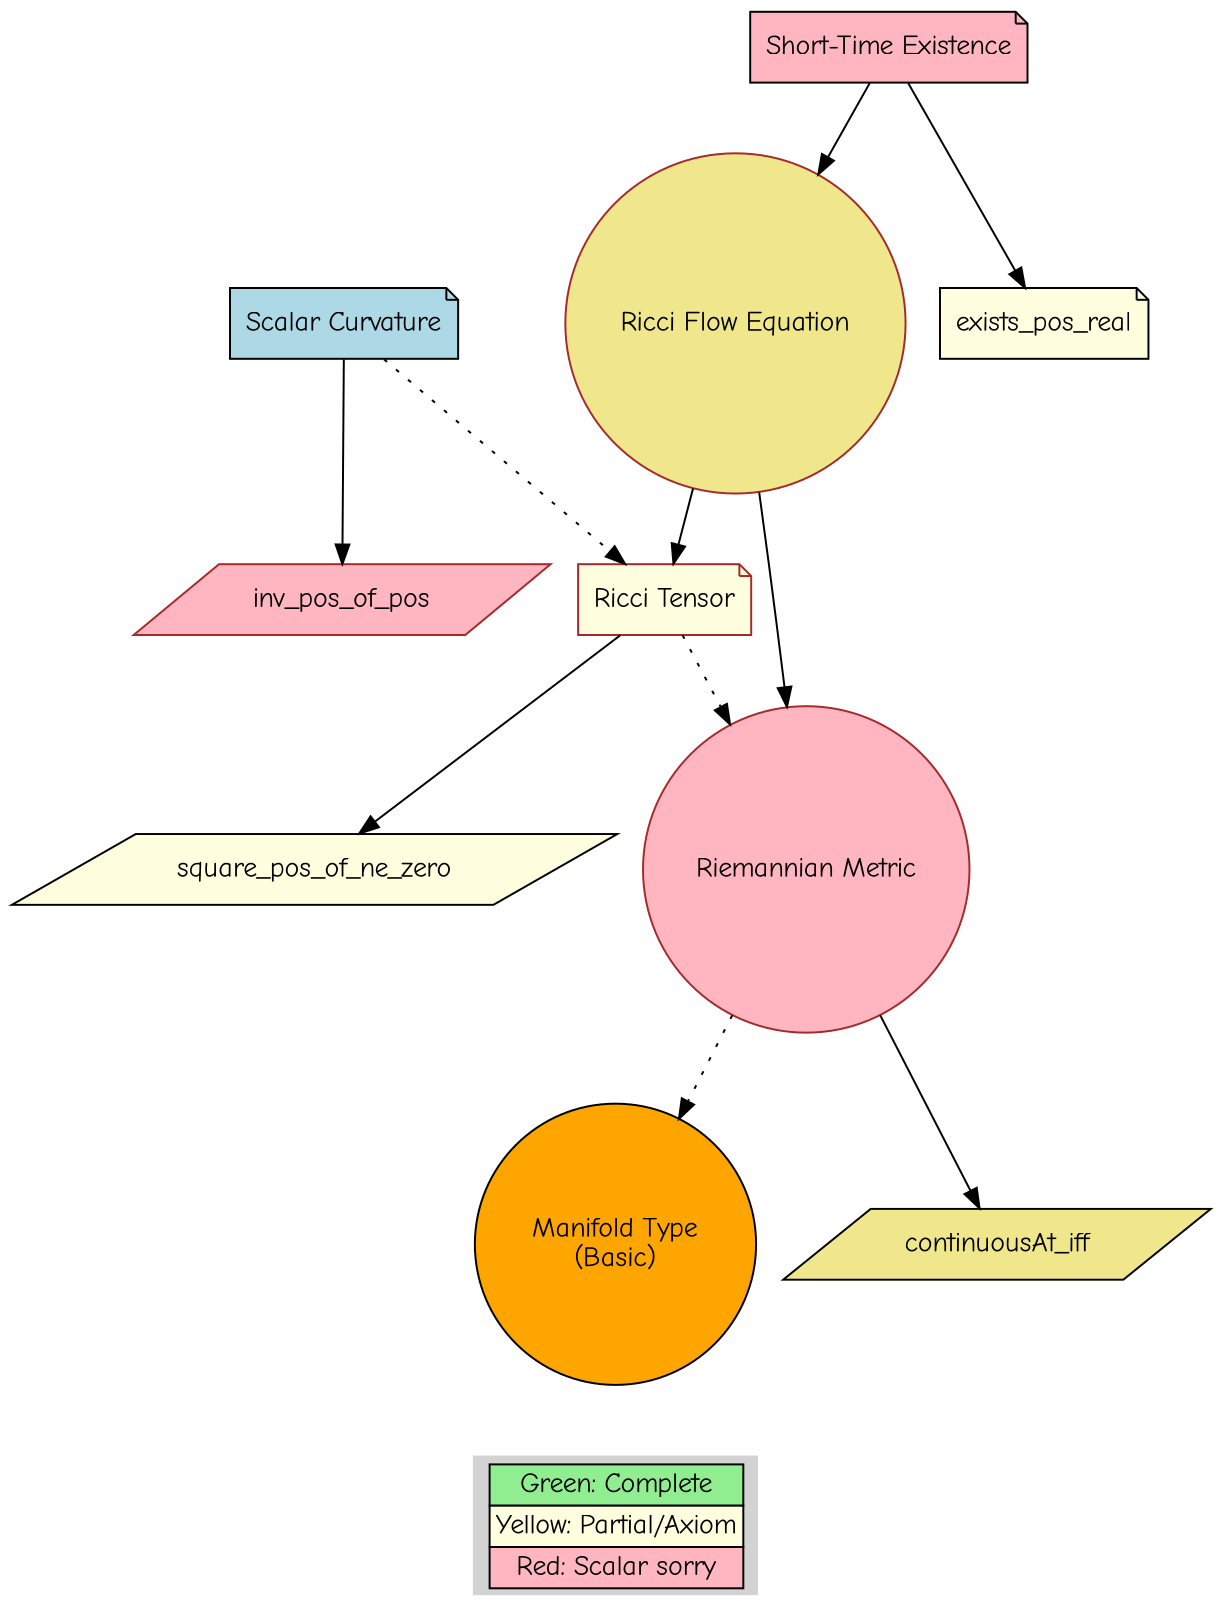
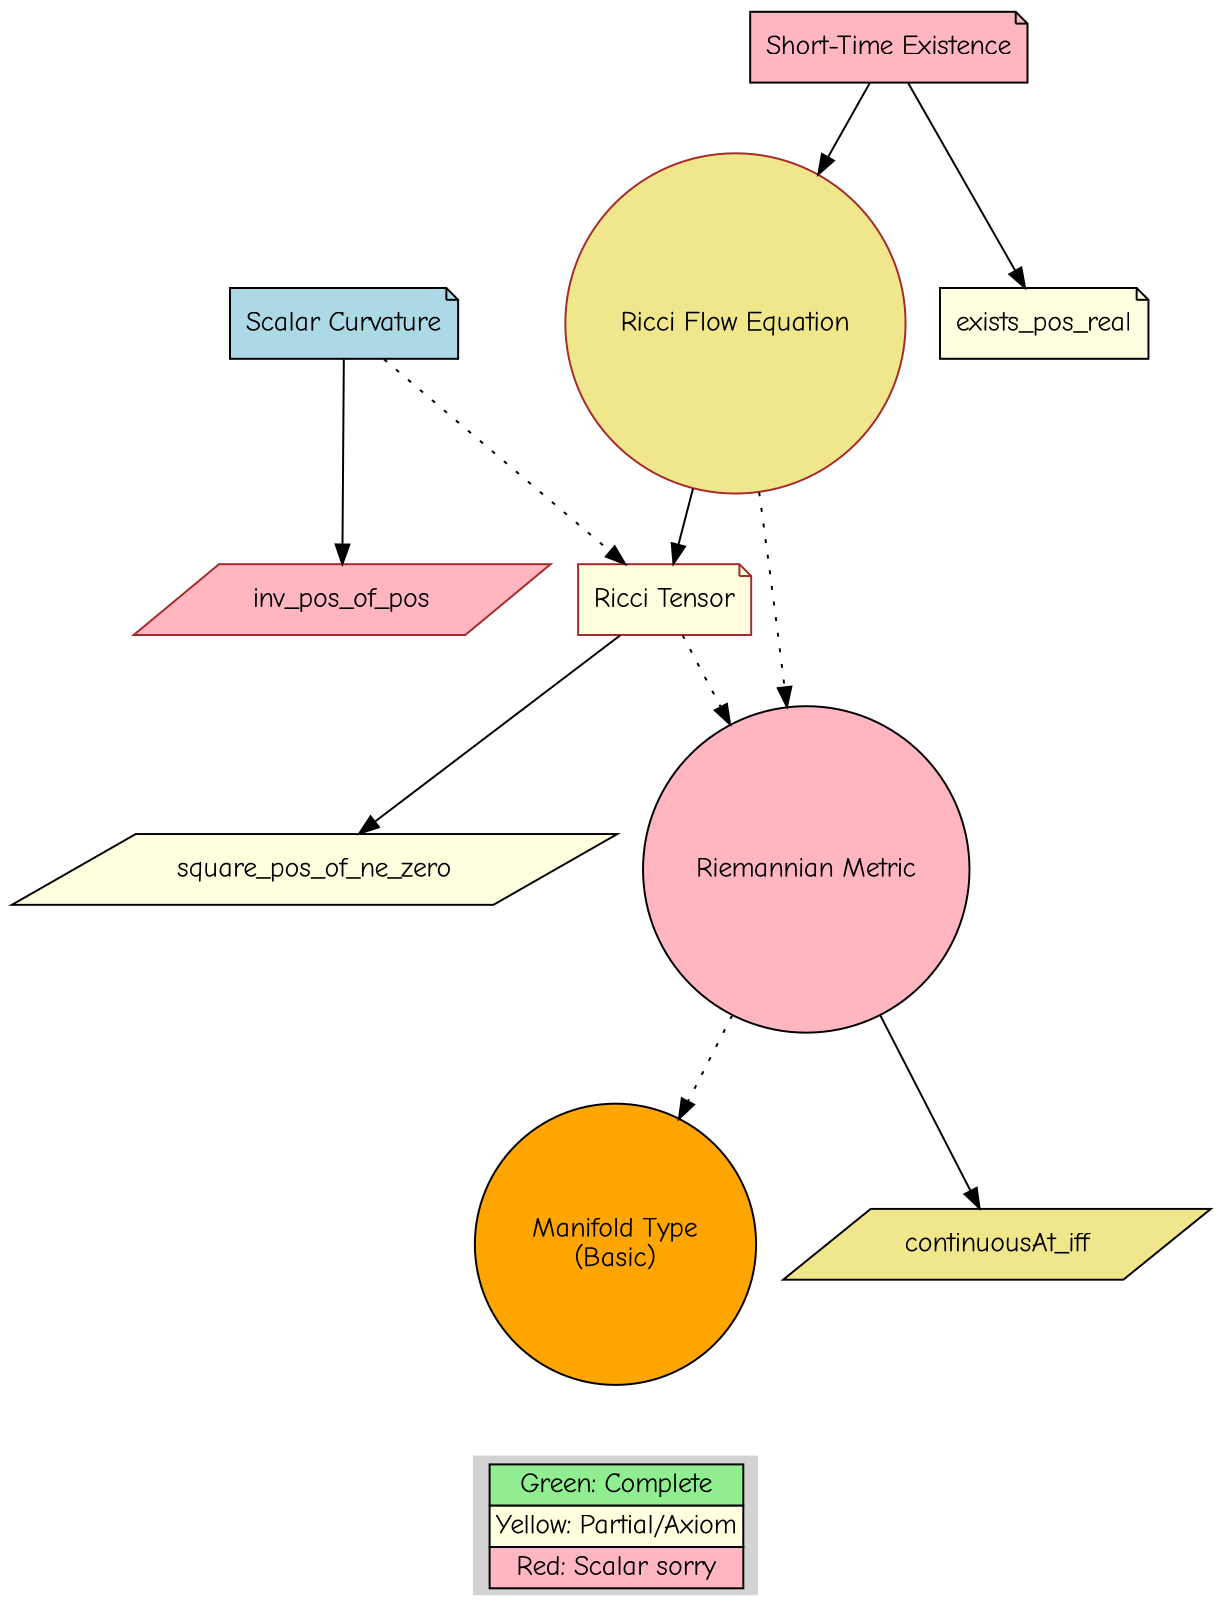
edge "Ricci Flow Equation" -> "Riemannian Metric": style solid -> dotted
node "Riemannian Metric": color brown -> black
